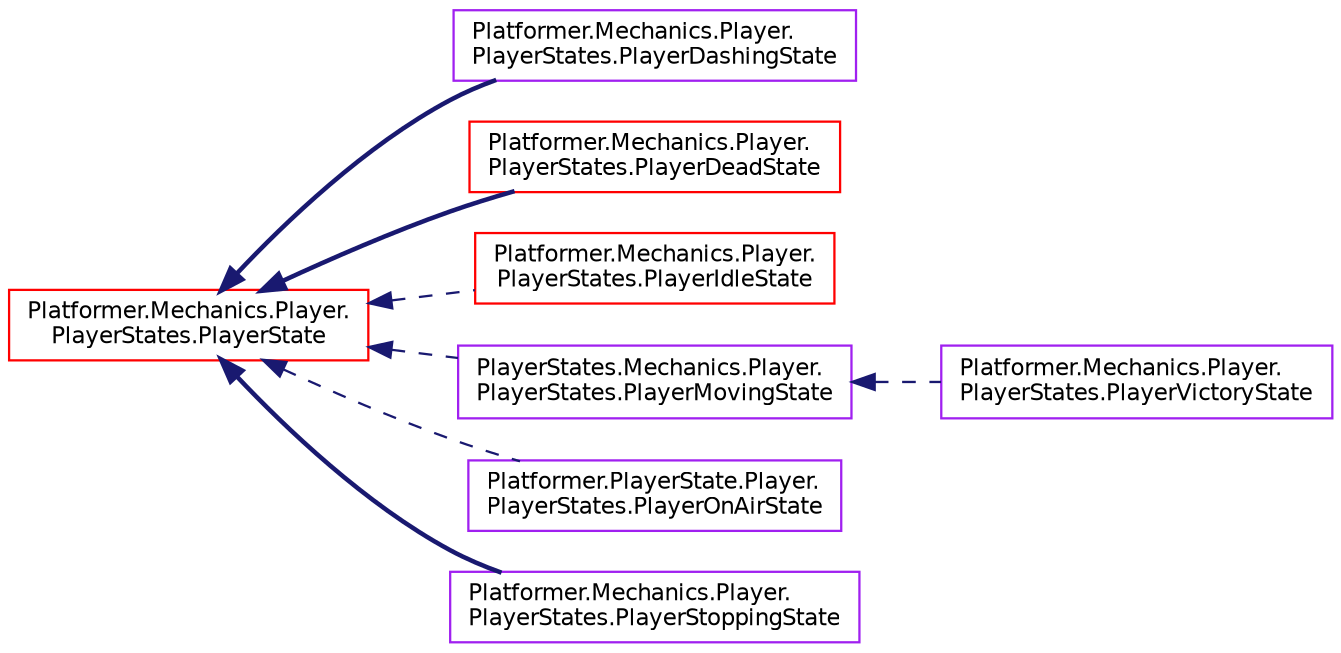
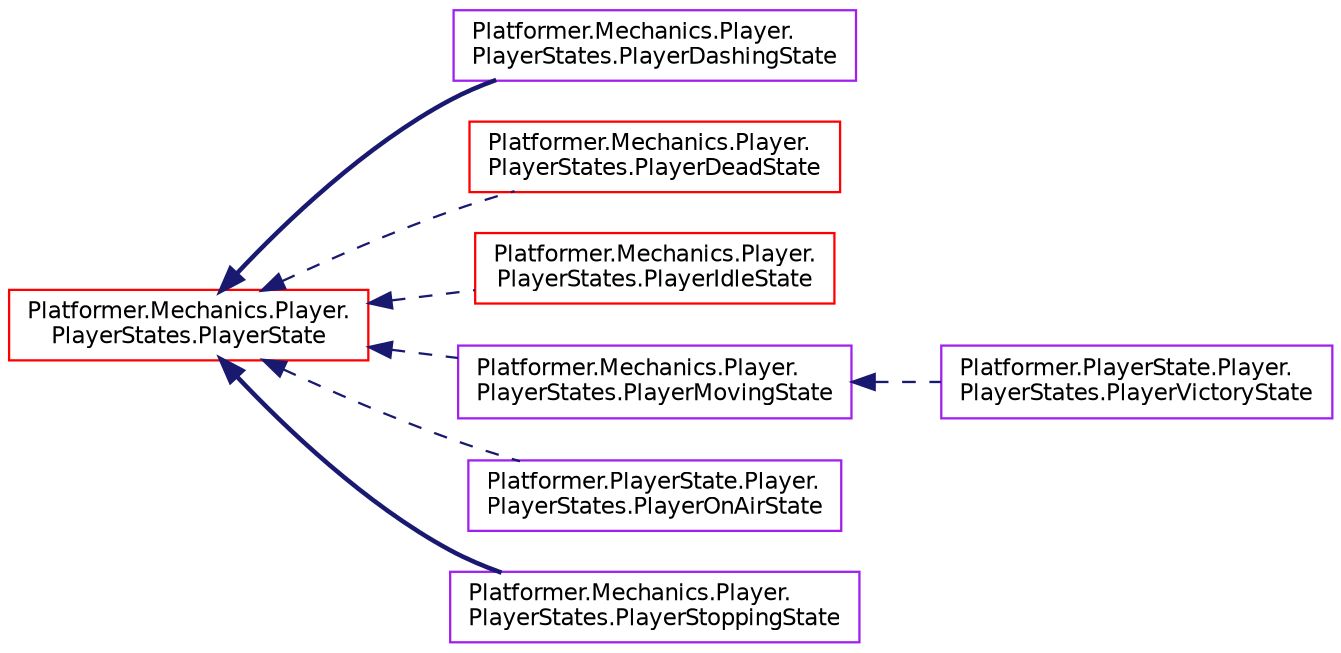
edge "Platformer.Mechanics.Player. PlayerStates.PlayerDeadState" -> "Platformer.Mechanics.Player. PlayerStates.PlayerState": style bold -> dashed
node "PlayerStates.Mechanics.Player. PlayerStates.PlayerMovingState": label "PlayerStates.Mechanics.Player. PlayerStates.PlayerMovingState" -> "Platformer.Mechanics.Player. PlayerStates.PlayerMovingState"
node "Platformer.Mechanics.Player. PlayerStates.PlayerVictoryState": label "Platformer.Mechanics.Player. PlayerStates.PlayerVictoryState" -> "Platformer.PlayerState.Player. PlayerStates.PlayerVictoryState"
